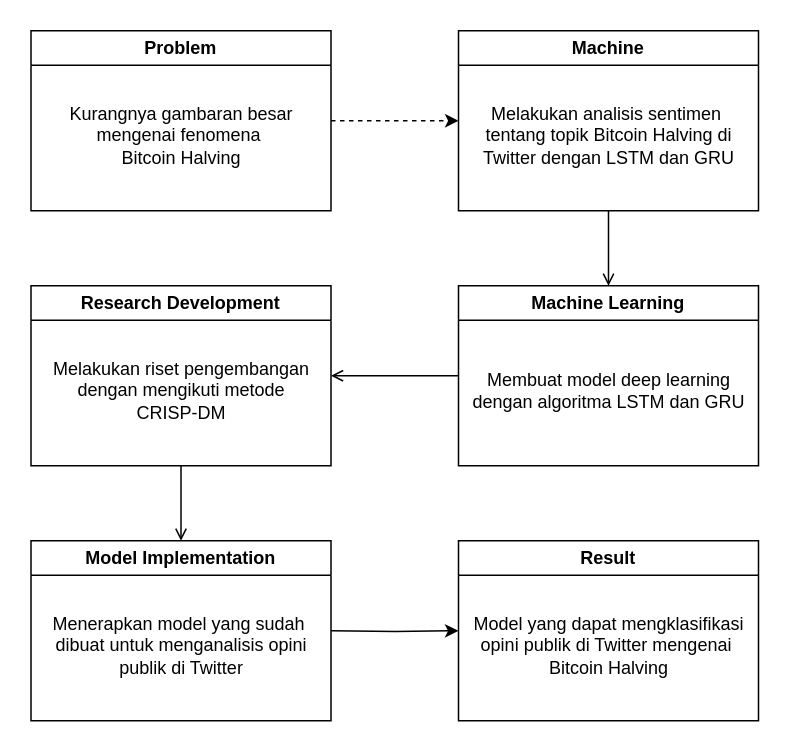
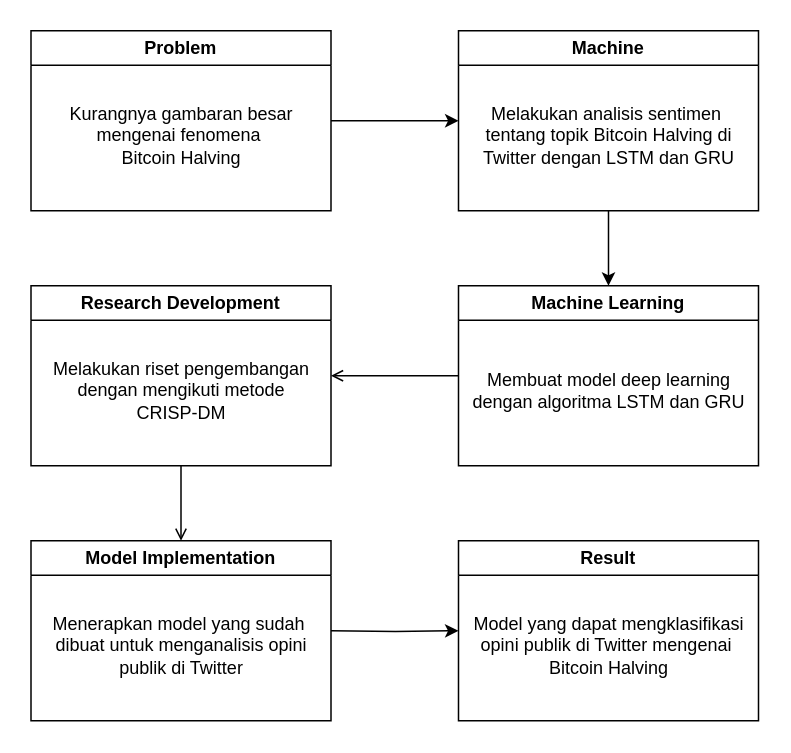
edge "Problem" -> "Machine": style dashed -> solid
edge "Machine" -> "Machine Learning": arrowhead open -> classic
